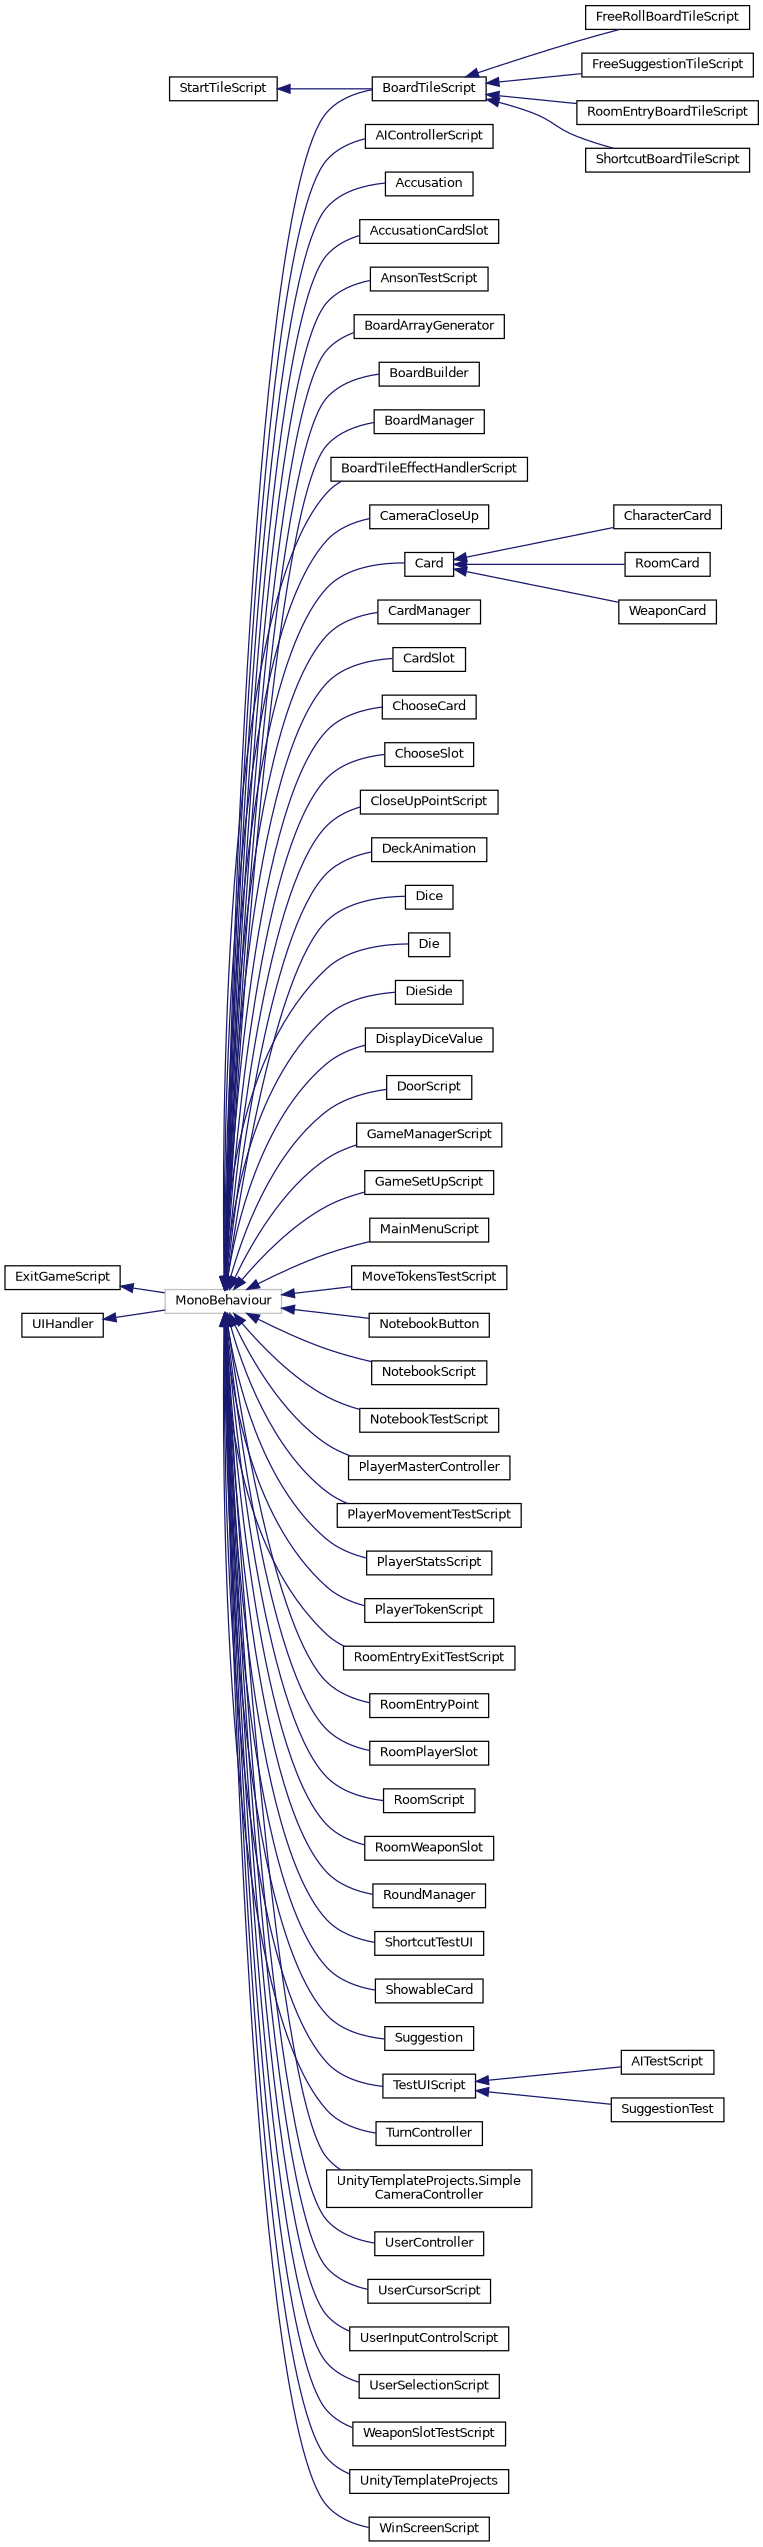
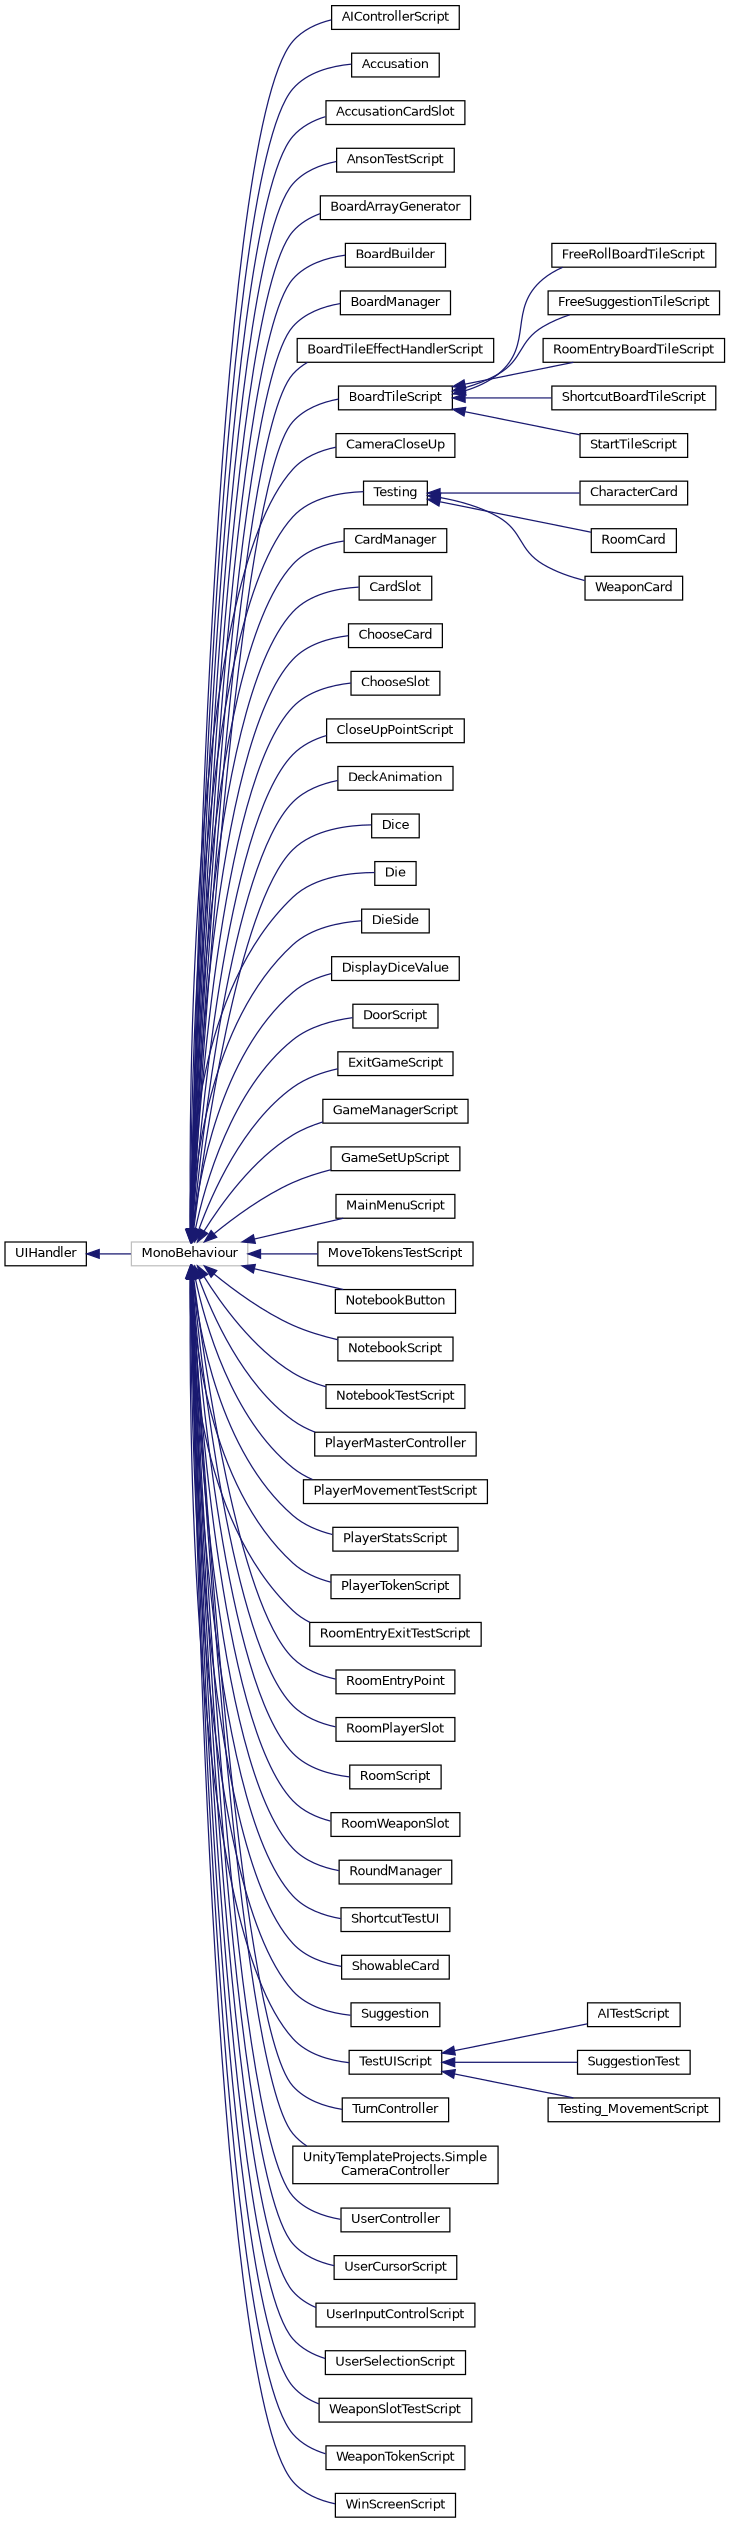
edge "BoardTileScript" -> "StartTileScript": reversed
node "Card": label "Card" -> "Testing"
edge "MonoBehaviour" -> "ExitGameScript": reversed
node "Testing_MovementScript": added
node "UnityTemplateProjects": label "UnityTemplateProjects" -> "WeaponTokenScript"
